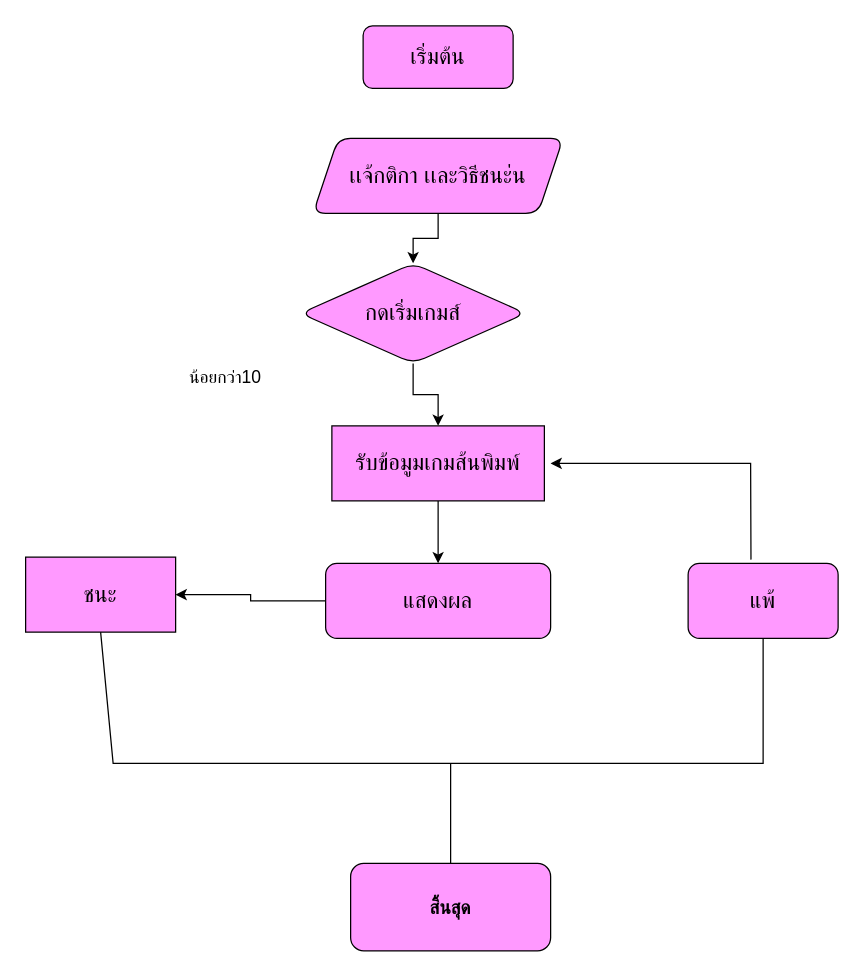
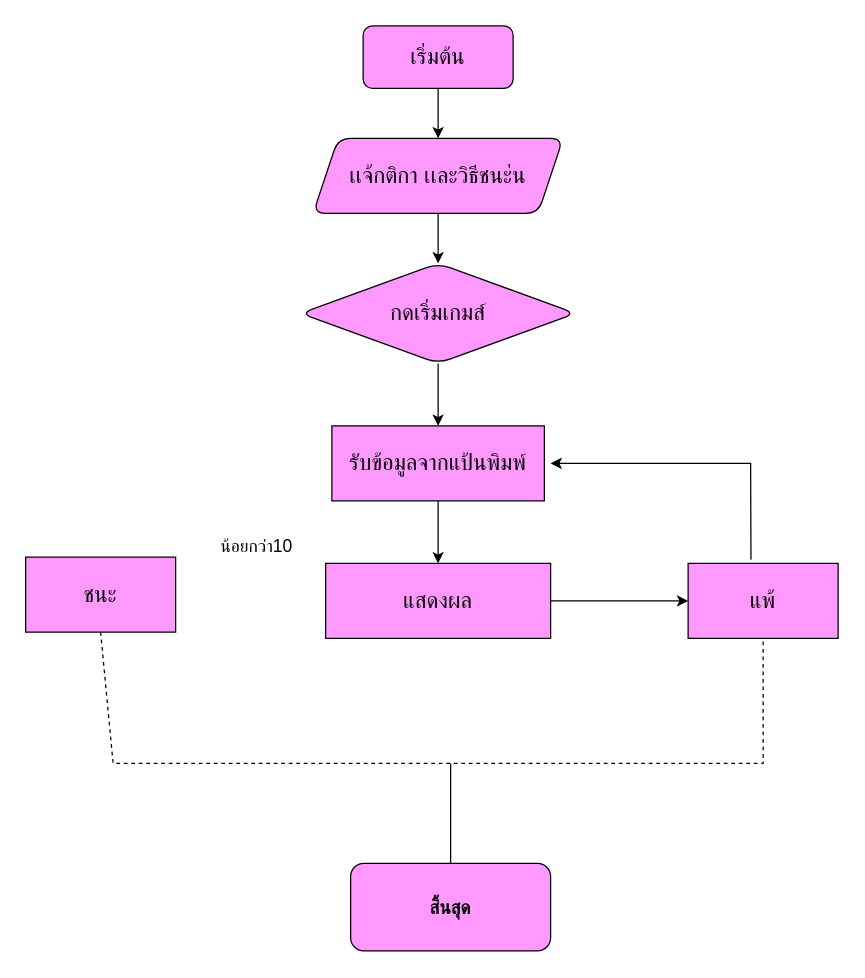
edge "เริ่มต้น" -> "เเจ้กติกา เเละวิธีชนะ่น": added
node "กดเริ่มเกมส์": size 225x100 -> 275x100
node "น้อยกว่า10": moved (226, 376) -> (257, 544)
node "รับข้อมูมเกมส้นพิมพ์": label "รับข้อมูมเกมส้นพิมพ์" -> "รับข้อมูลจากแป้นพิมพ์"
edge "แสดงผล" -> "ชนะ": removed
node "แสดงผล": shape rounded rectangle -> rectangle
edge "แสดงผล" -> "แพ้": added
node "แพ้": shape rounded rectangle -> rectangle
edge "ชนะ" -- "แพ้": style solid -> dashed
